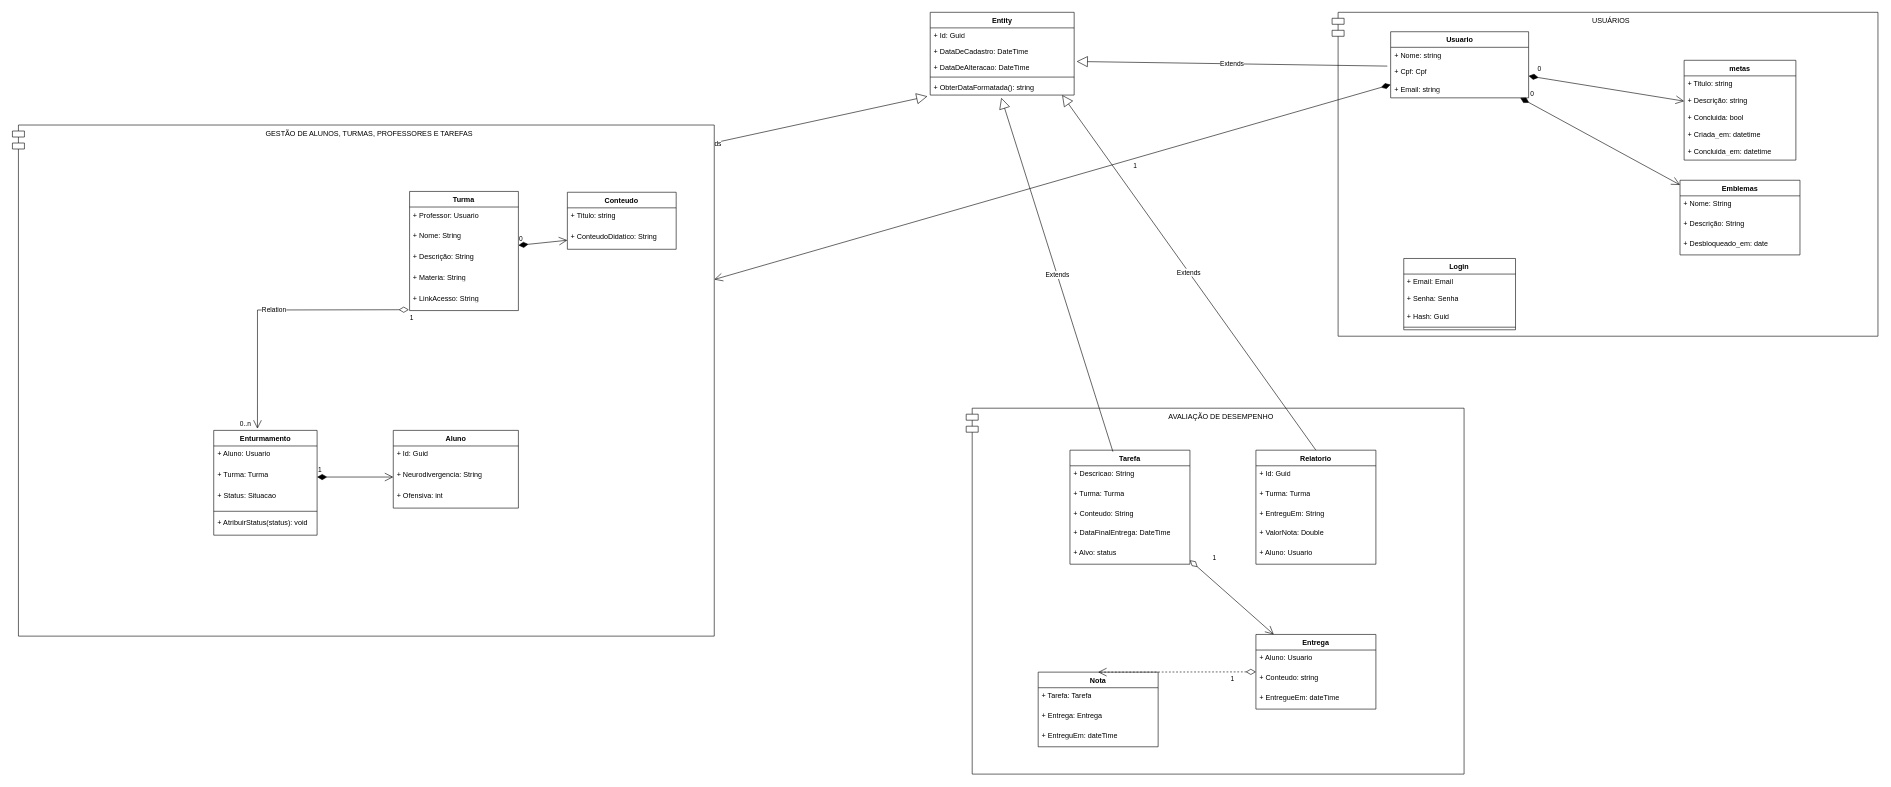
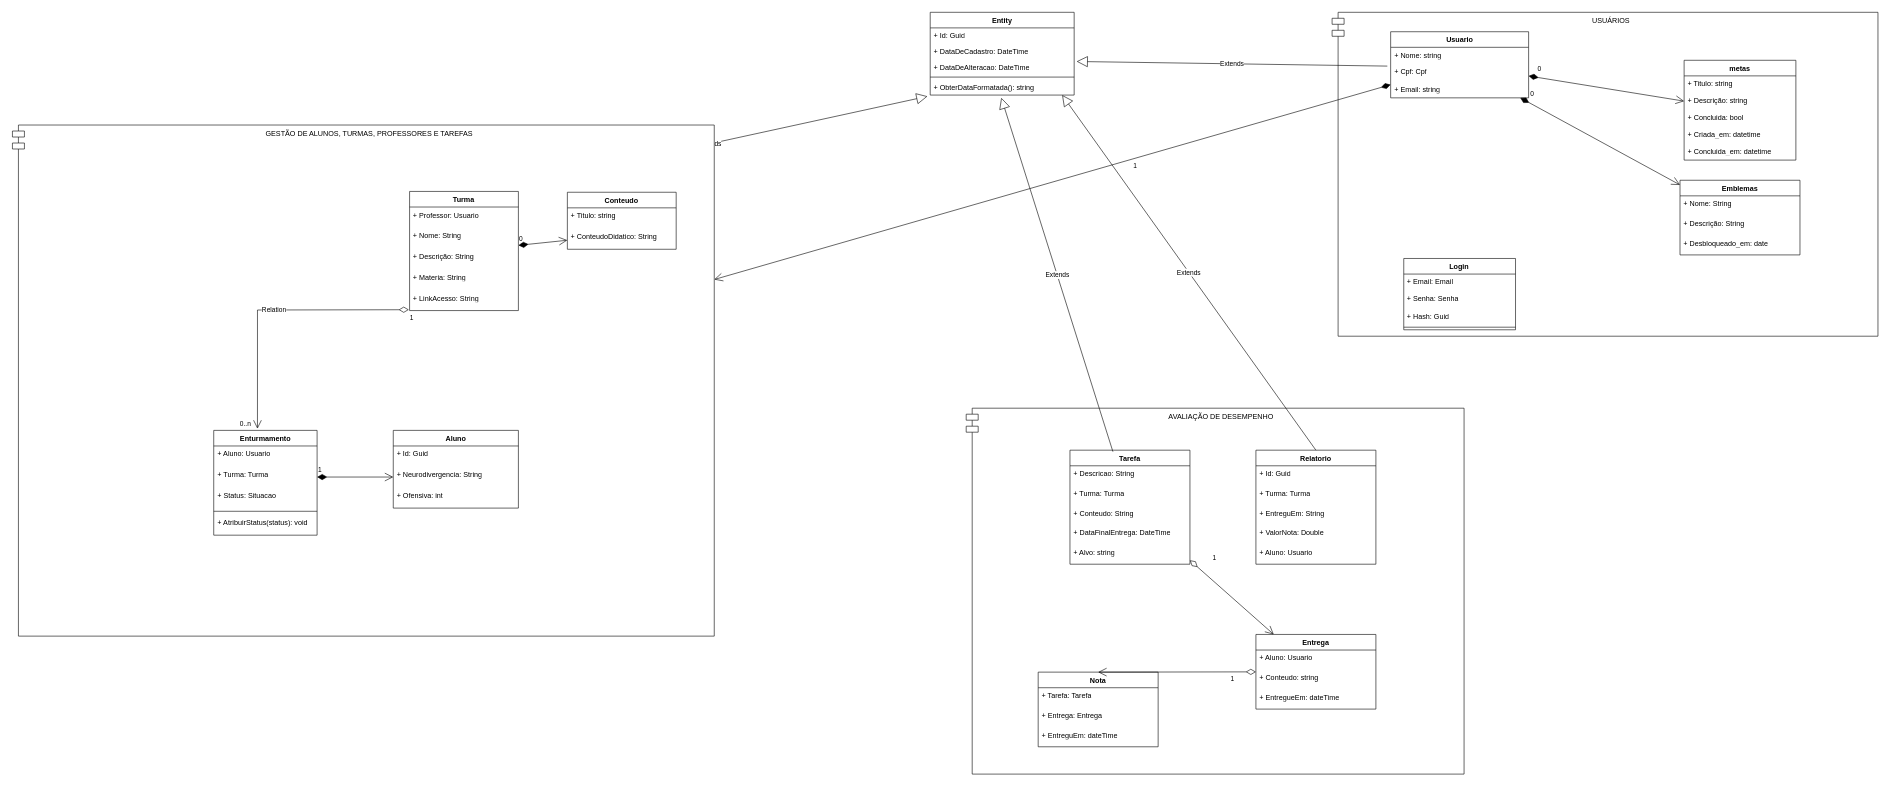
node "+ Alvo: status": label "+ Alvo: status" -> "+ Alvo: string"
edge "Entrega" -- "Nota": style dashed -> solid
